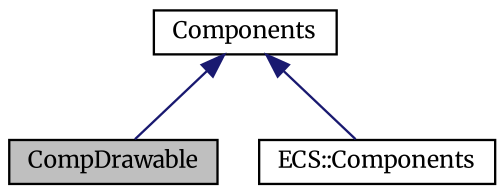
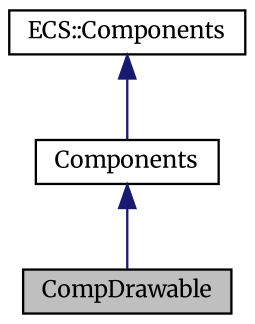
edge "ECS::Components" -> "Components": reversed
